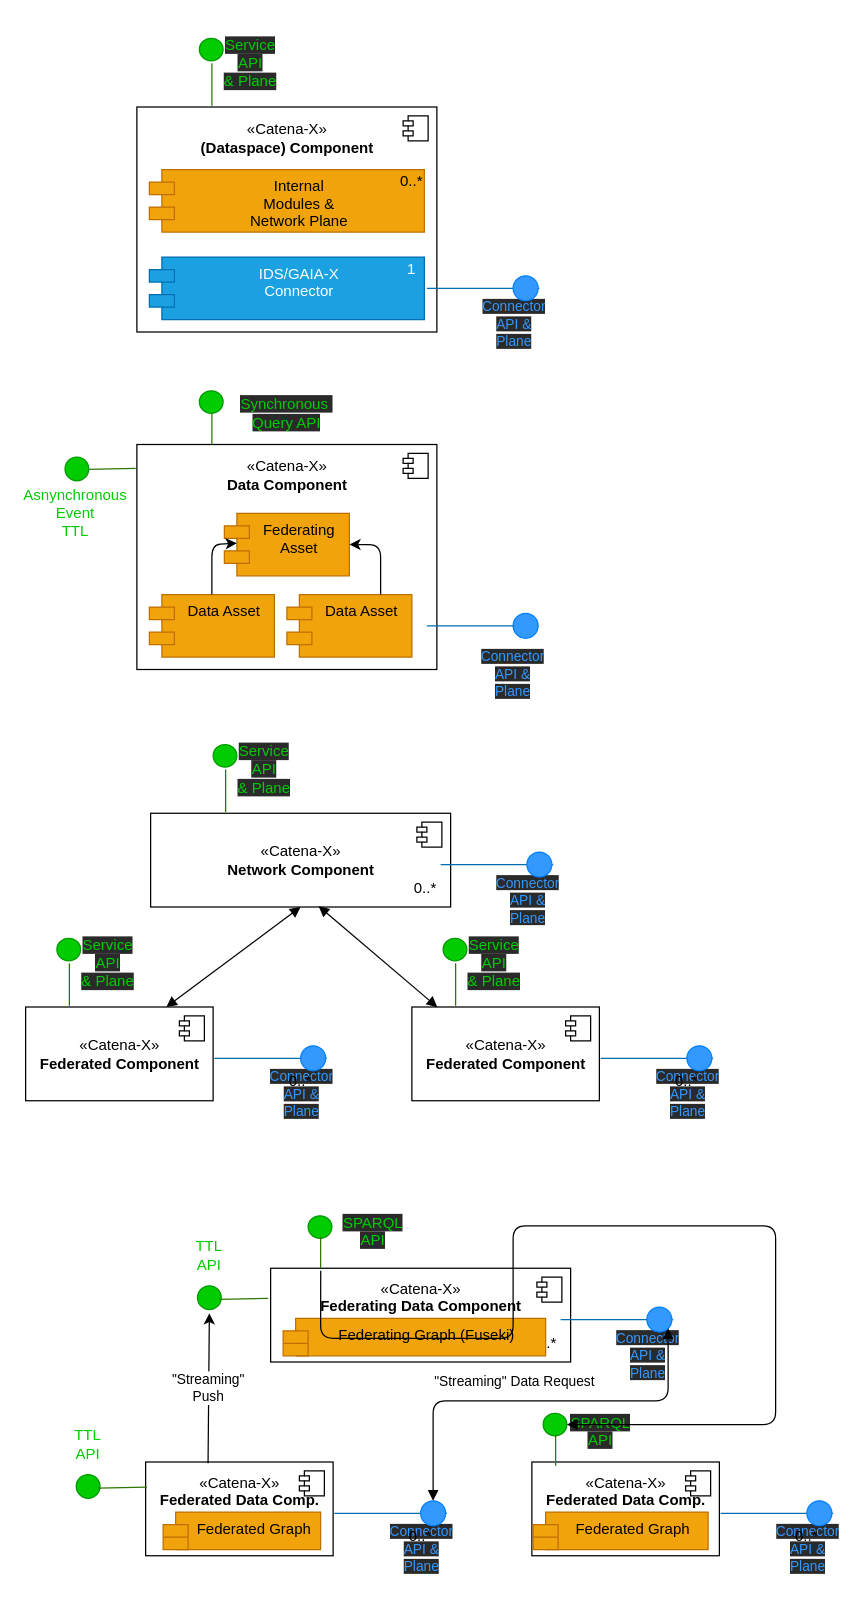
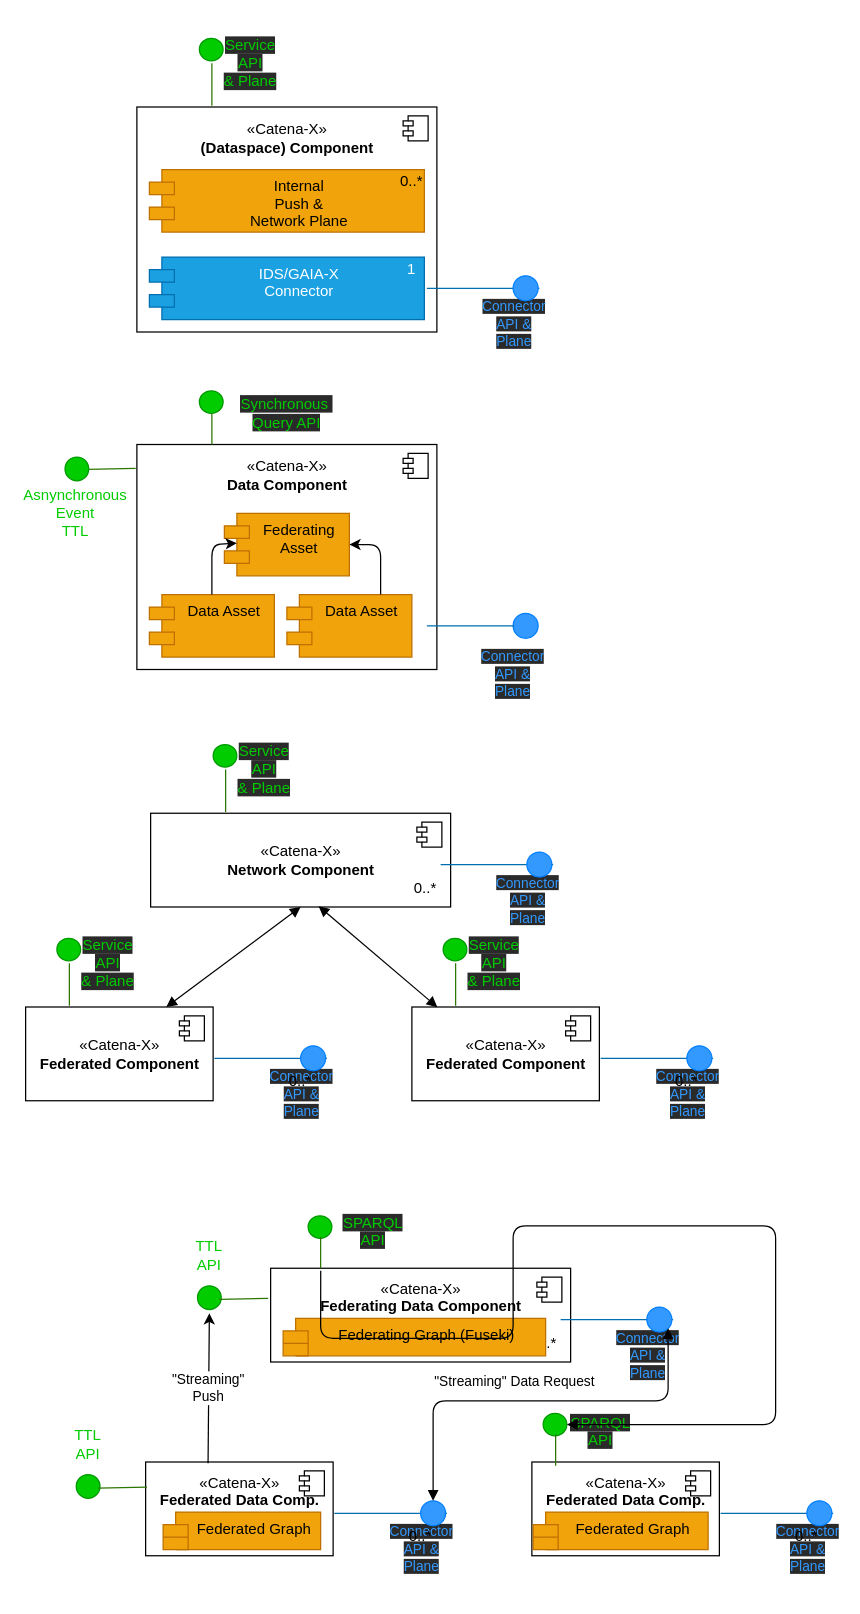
node "Internal Modules & Network Plane": label "Internal Modules & Network Plane" -> "Internal Push & Network Plane"
